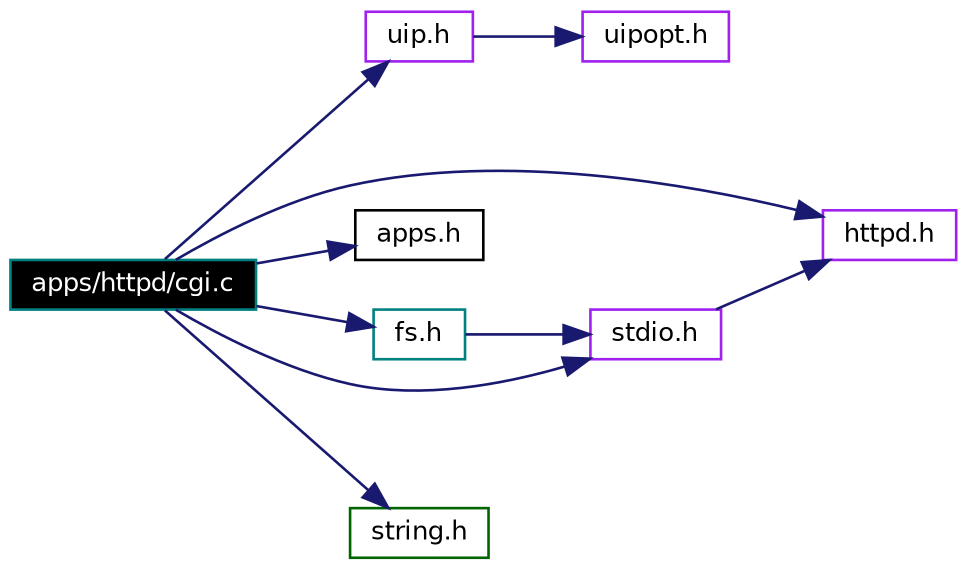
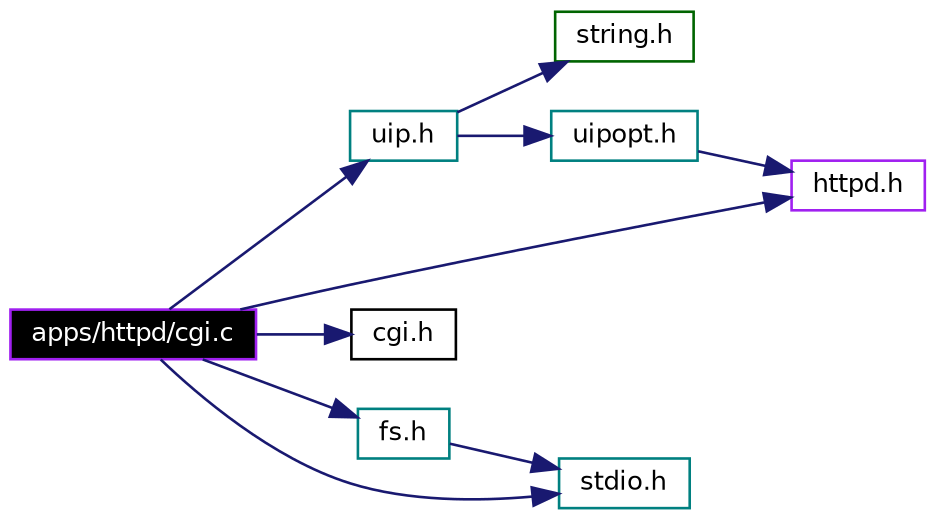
node "uip.h": color purple -> teal
node "uipopt.h": color purple -> teal
node "apps.h": label "apps.h" -> "cgi.h"
node "apps/httpd/cgi.c": color teal -> purple
edge "stdio.h" -> "httpd.h": now "uipopt.h" -> "httpd.h"
node "stdio.h": color purple -> teal
edge "apps/httpd/cgi.c" -> "string.h": now "uip.h" -> "string.h"
